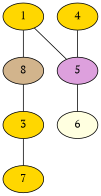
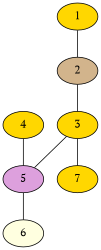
edge "1" -- "5": now "3" -- "5"
node "8": label "8" -> "2"
